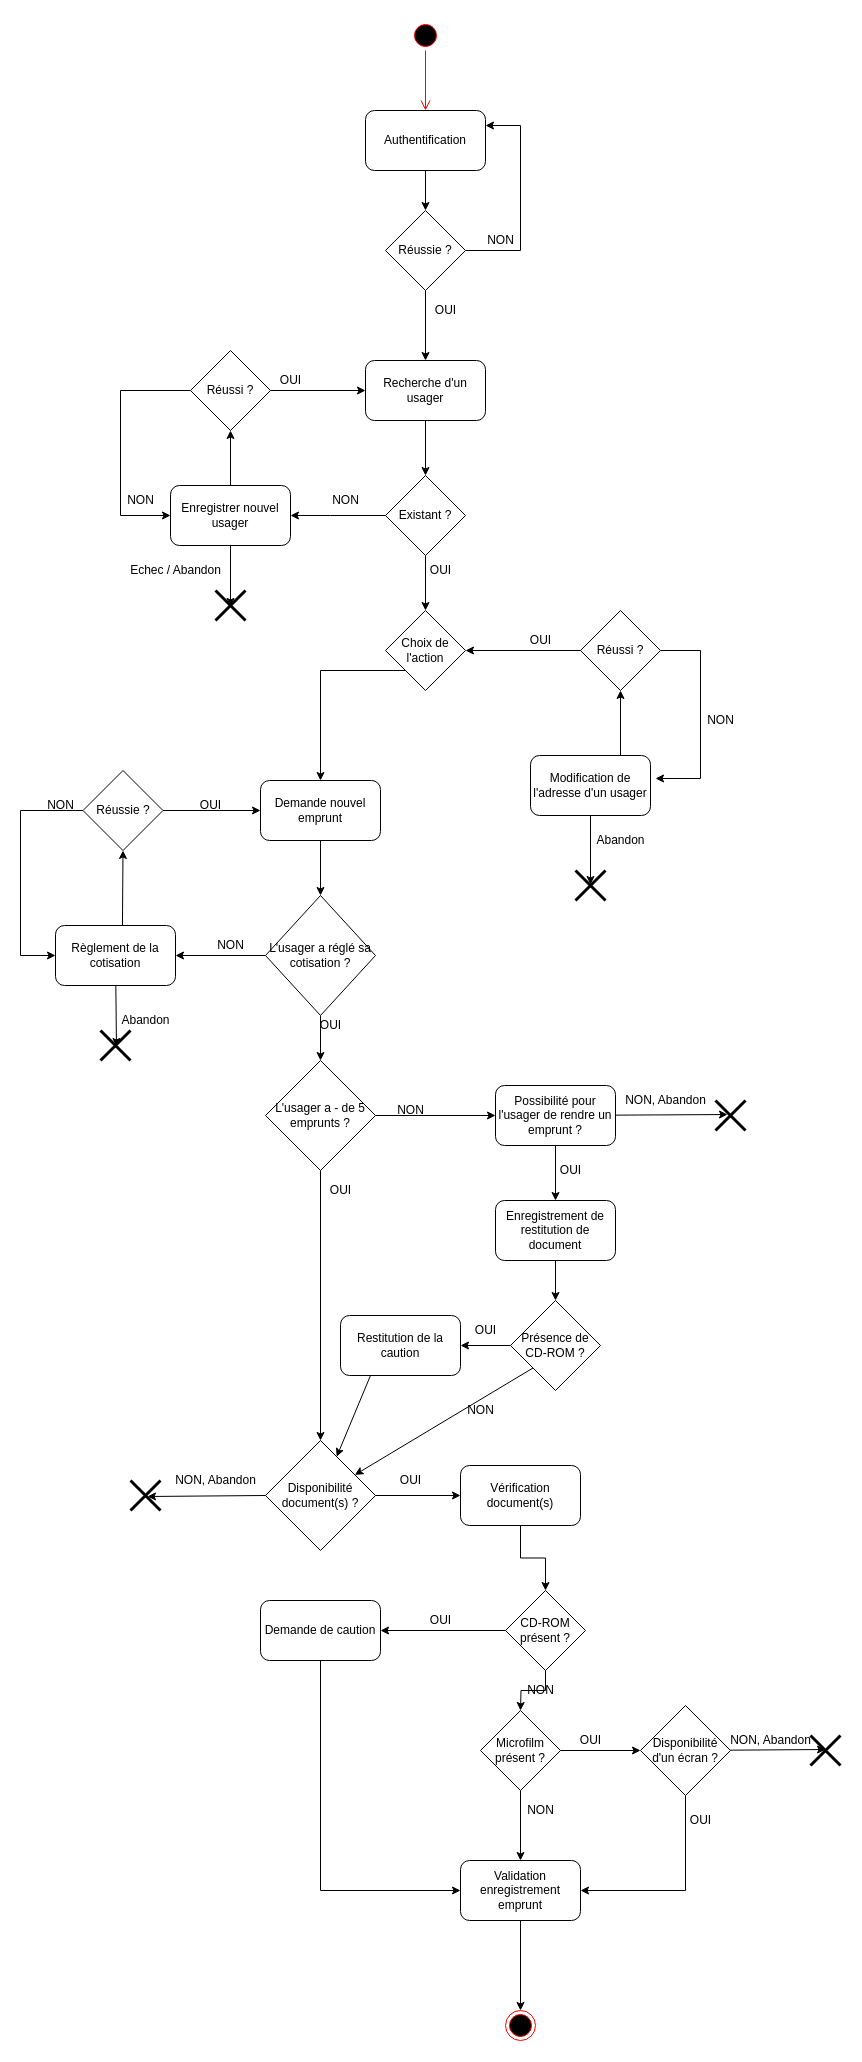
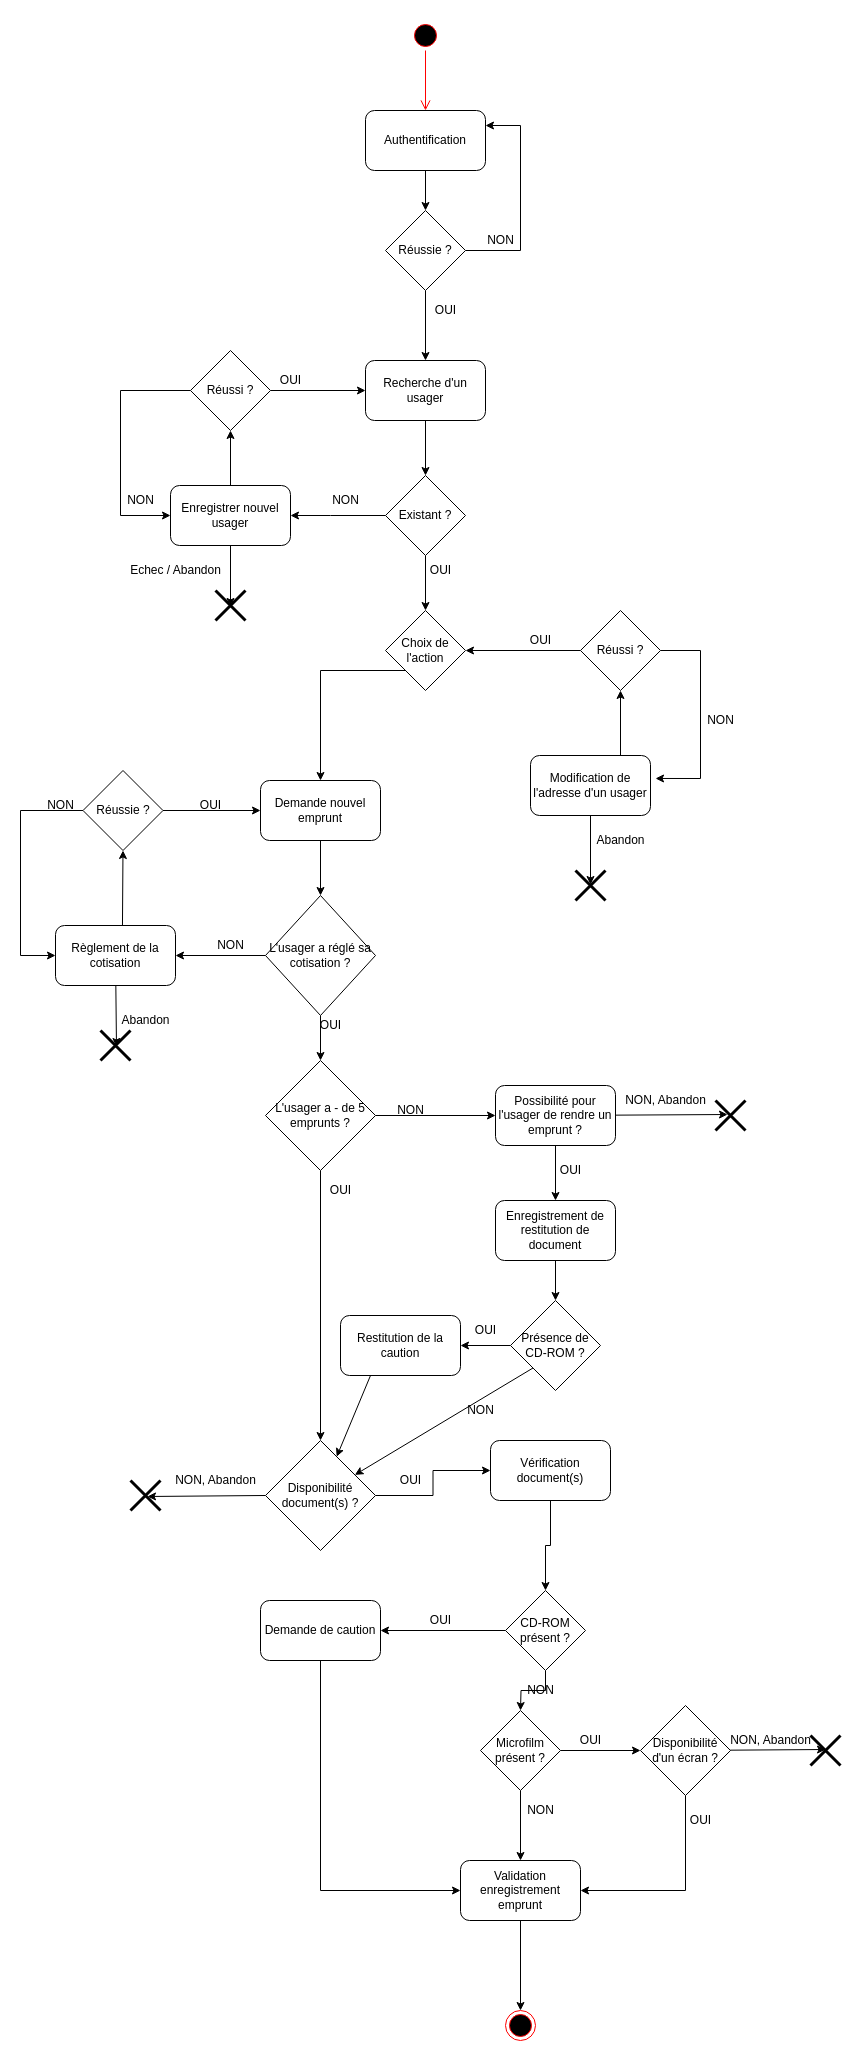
node "Vérification document(s)": moved (521, 1496) -> (551, 1471)
